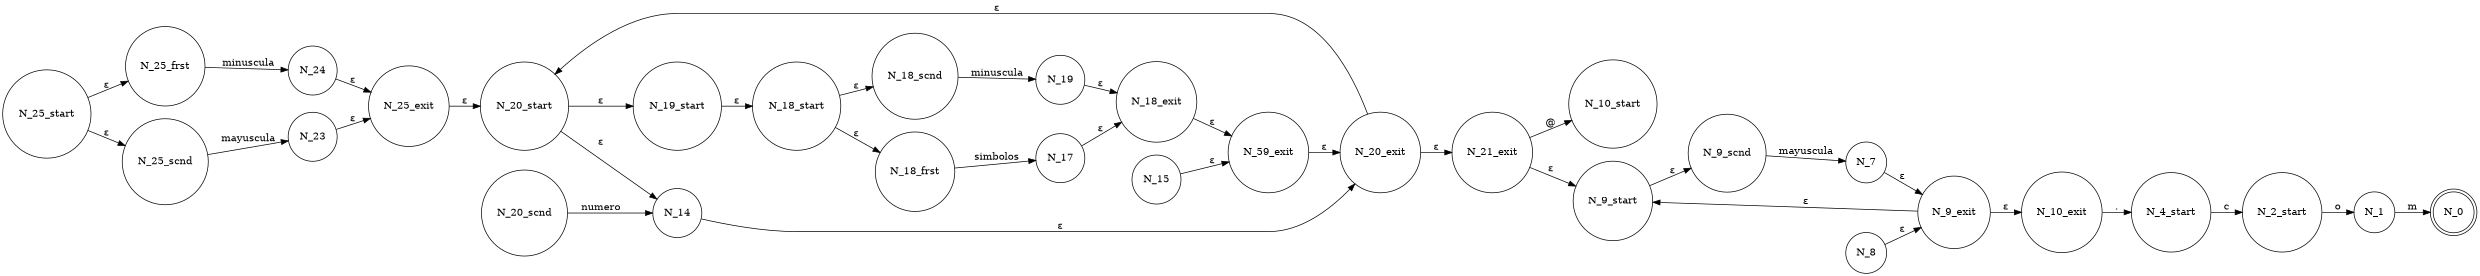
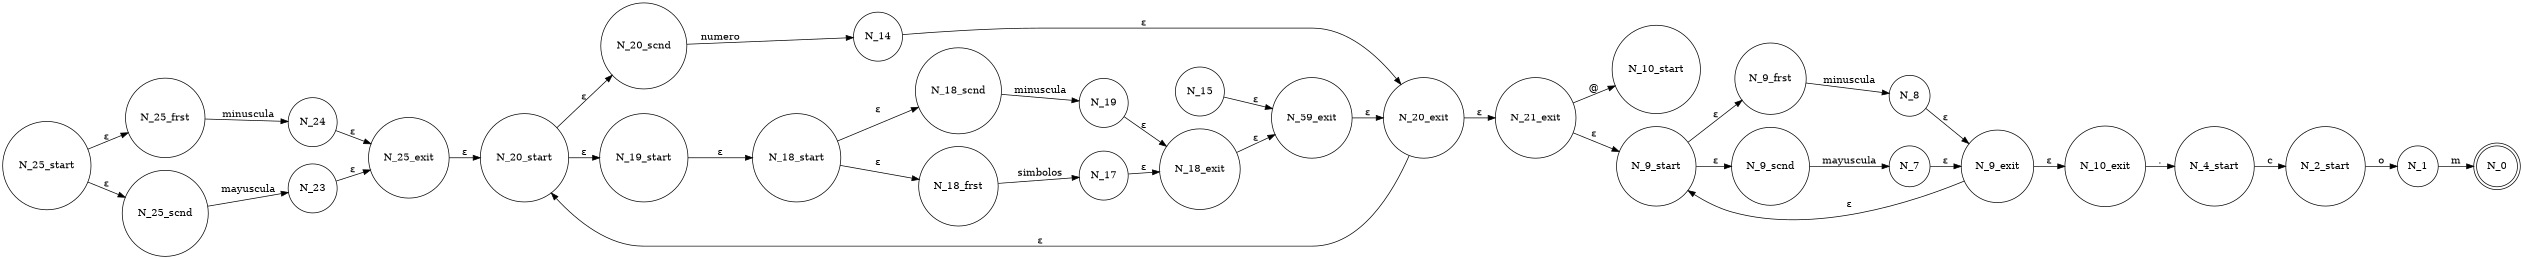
node "N_9_frst": added
edge "N_20_start" -> "N_14": now "N_20_start" -> "N_20_scnd"
